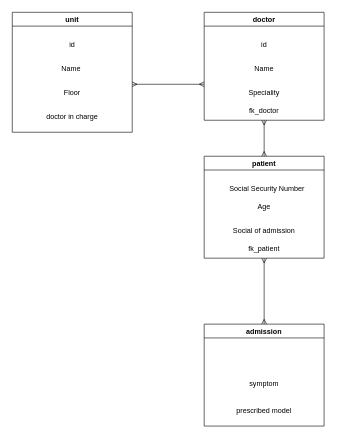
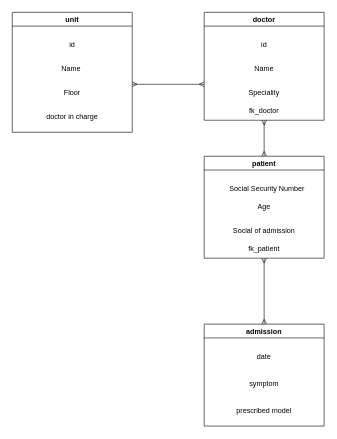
node "date": added
